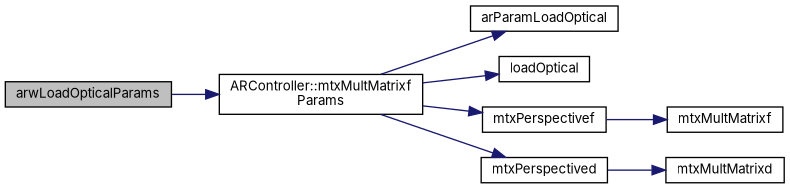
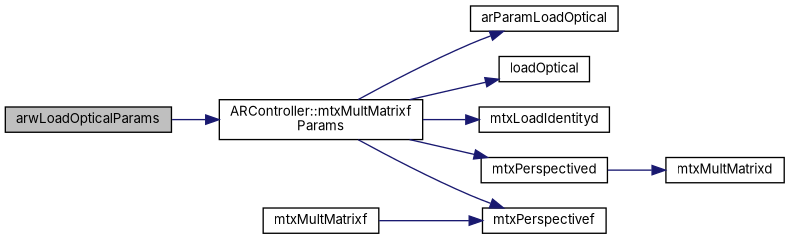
node "mtxLoadIdentityd": added
edge "mtxPerspectivef" -> "mtxMultMatrixf": reversed
